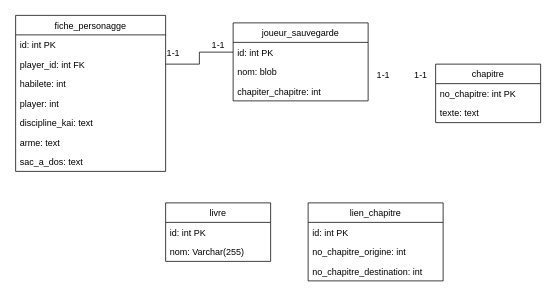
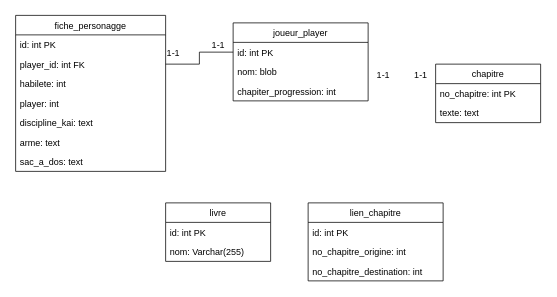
node "joueur_sauvegarde": label "joueur_sauvegarde" -> "joueur_player"
node "chapiter_chapitre: int": label "chapiter_chapitre: int" -> "chapiter_progression: int"
